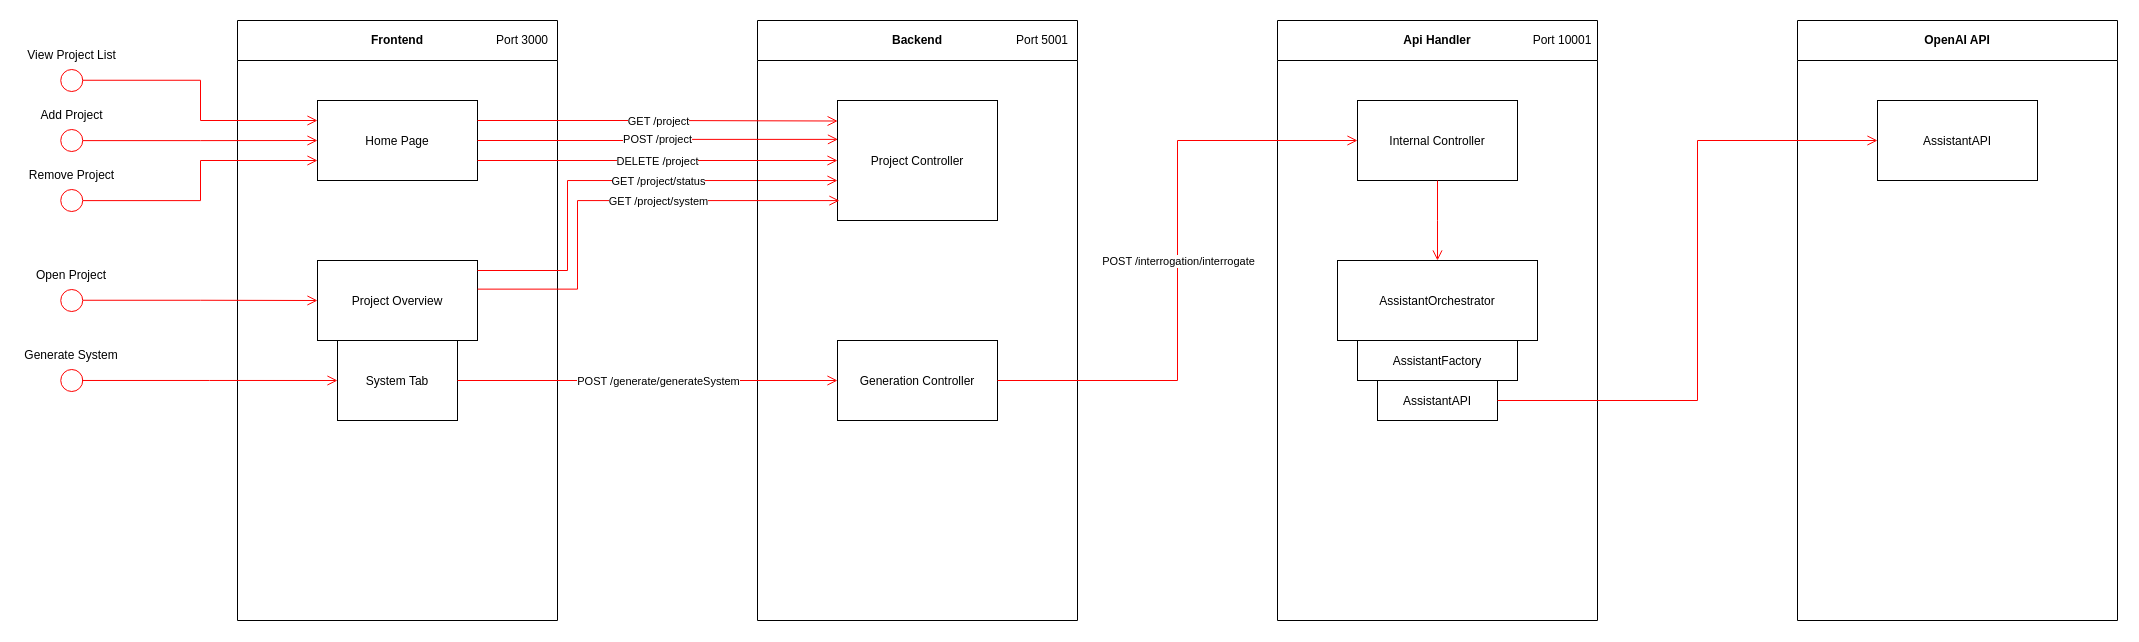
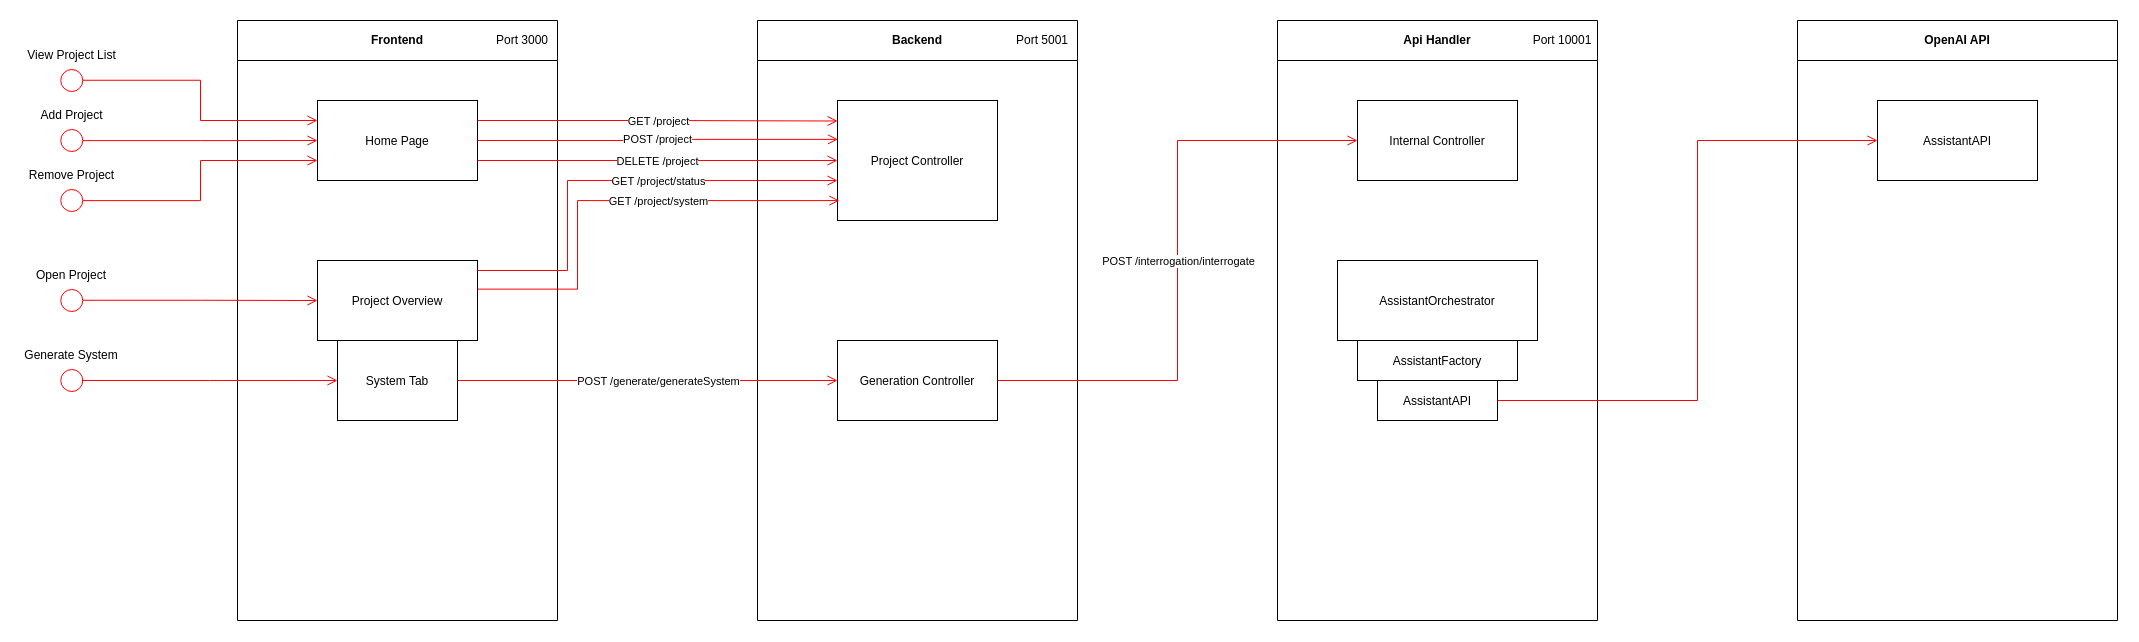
edge "Internal Controller" -> "AssistantOrchestrator": removed
